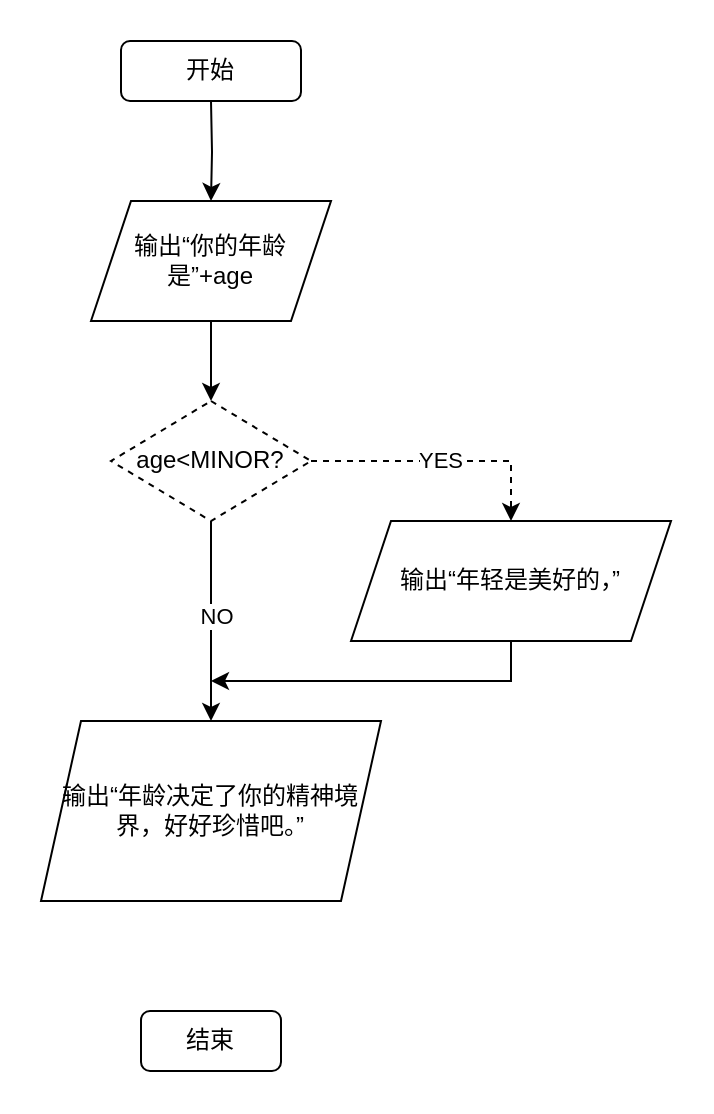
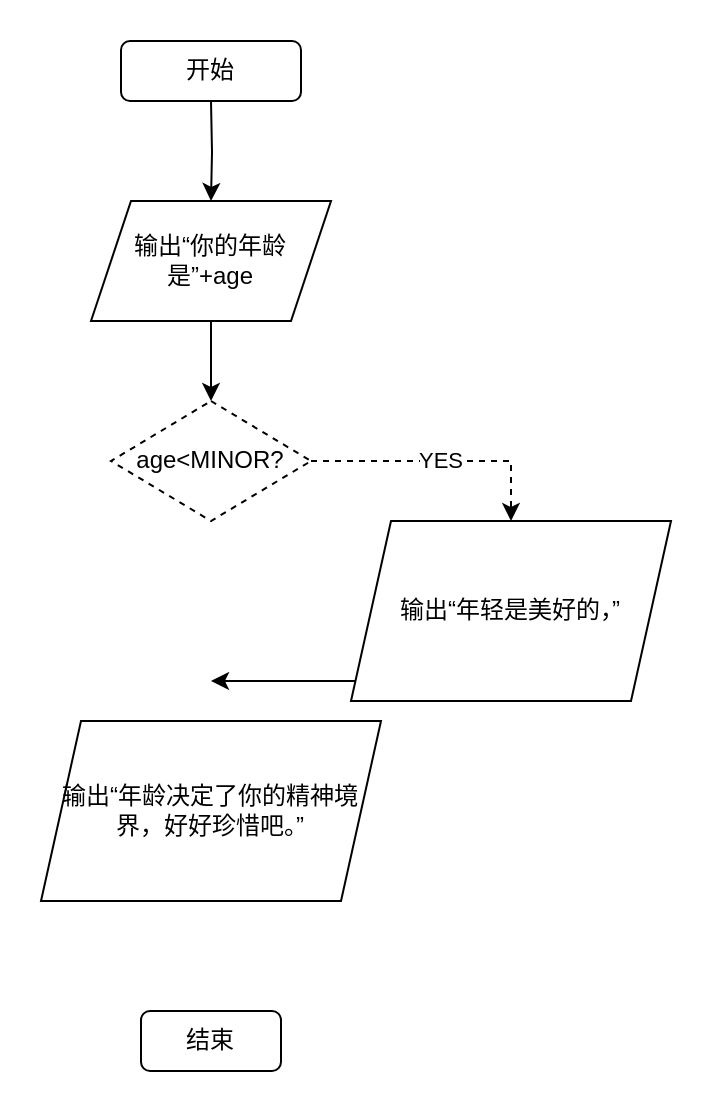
node "输出“年轻是美好的，”": size 320x120 -> 320x180
edge "age<MINOR?" -> "输出“年龄决定了你的精神境界，好好珍惜吧。”": removed, label "NO"
